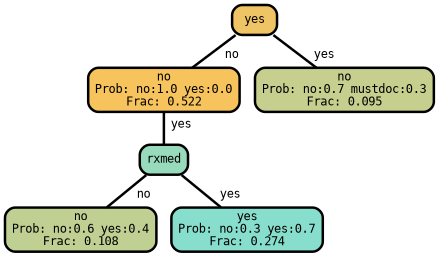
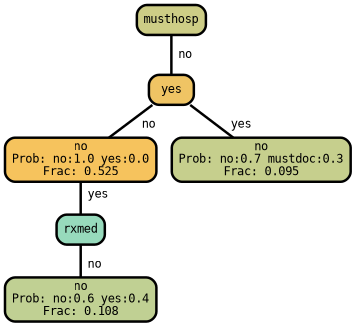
node "musthosp": added
node "no Prob: no:1.0 yes:0.0 Frac: 0.522": label "no Prob: no:1.0 yes:0.0 Frac: 0.522" -> "no Prob: no:1.0 yes:0.0 Frac: 0.525"
node "yes Prob: no:0.3 yes:0.7 Frac: 0.274": removed
